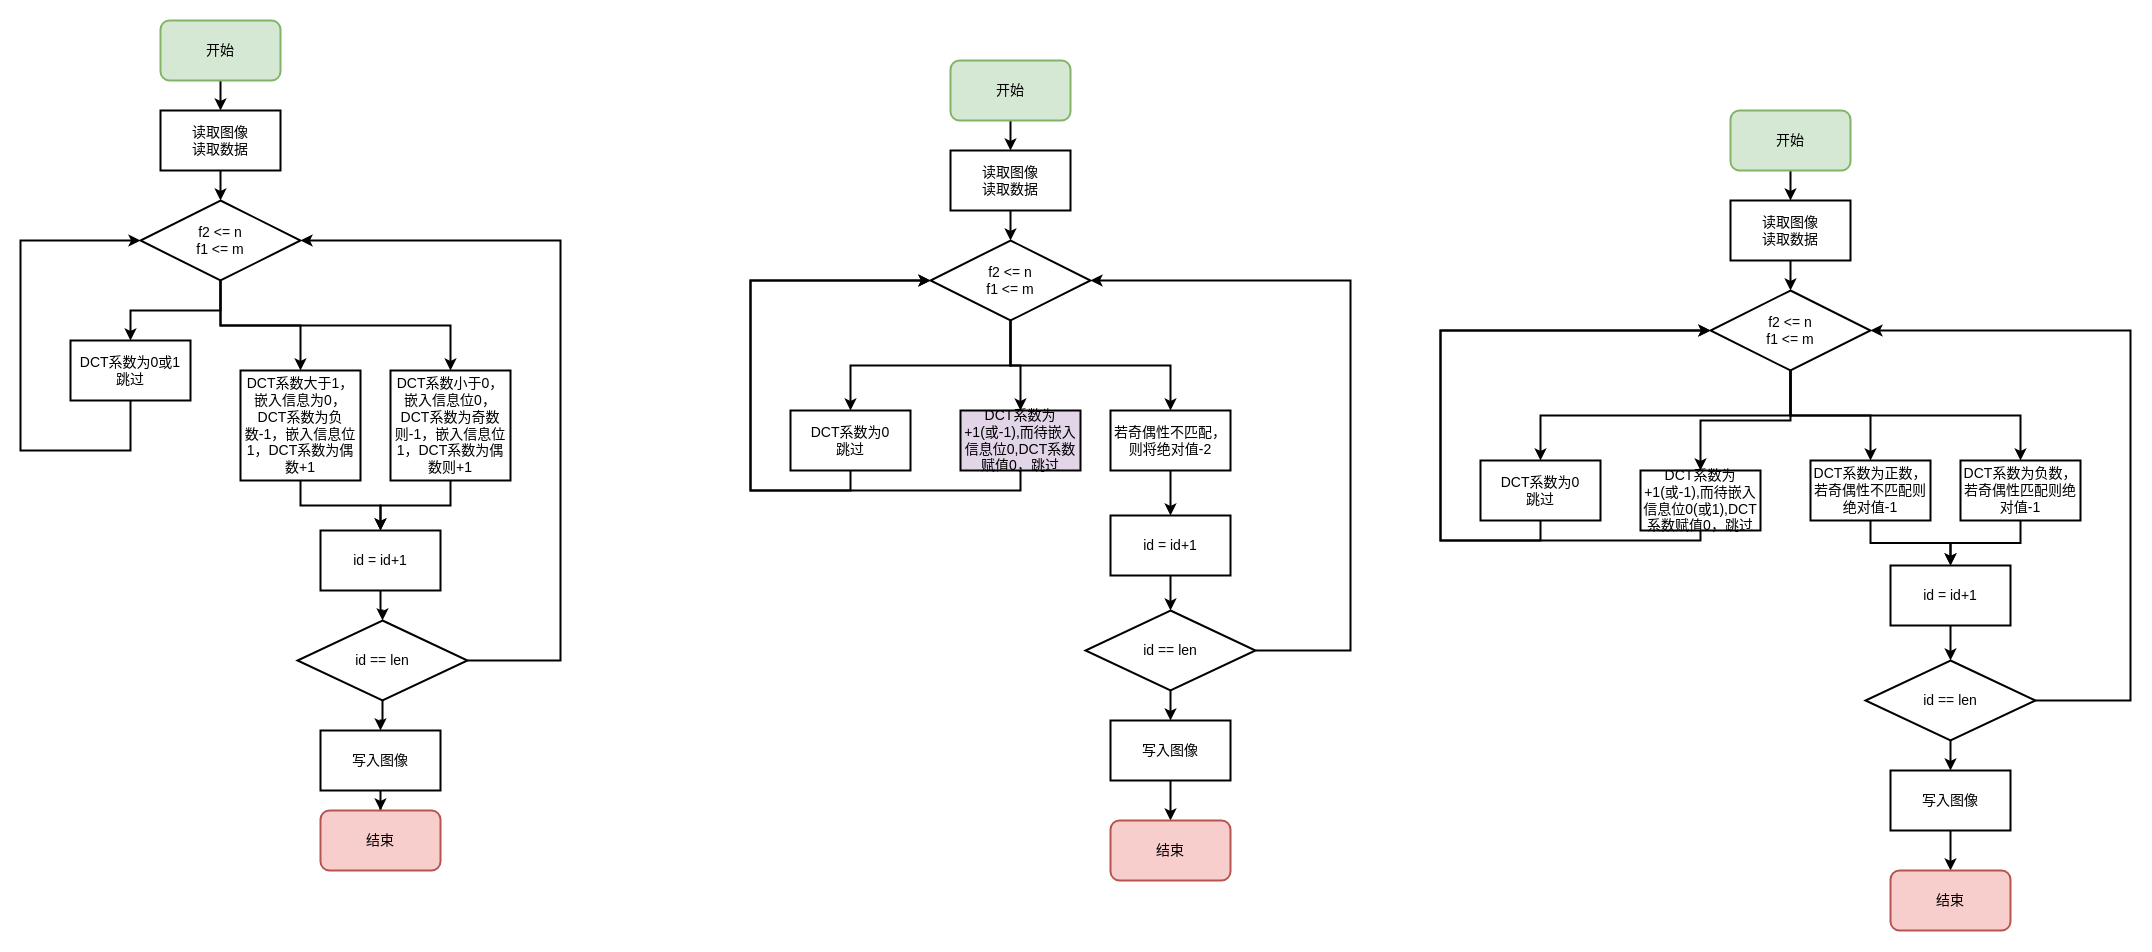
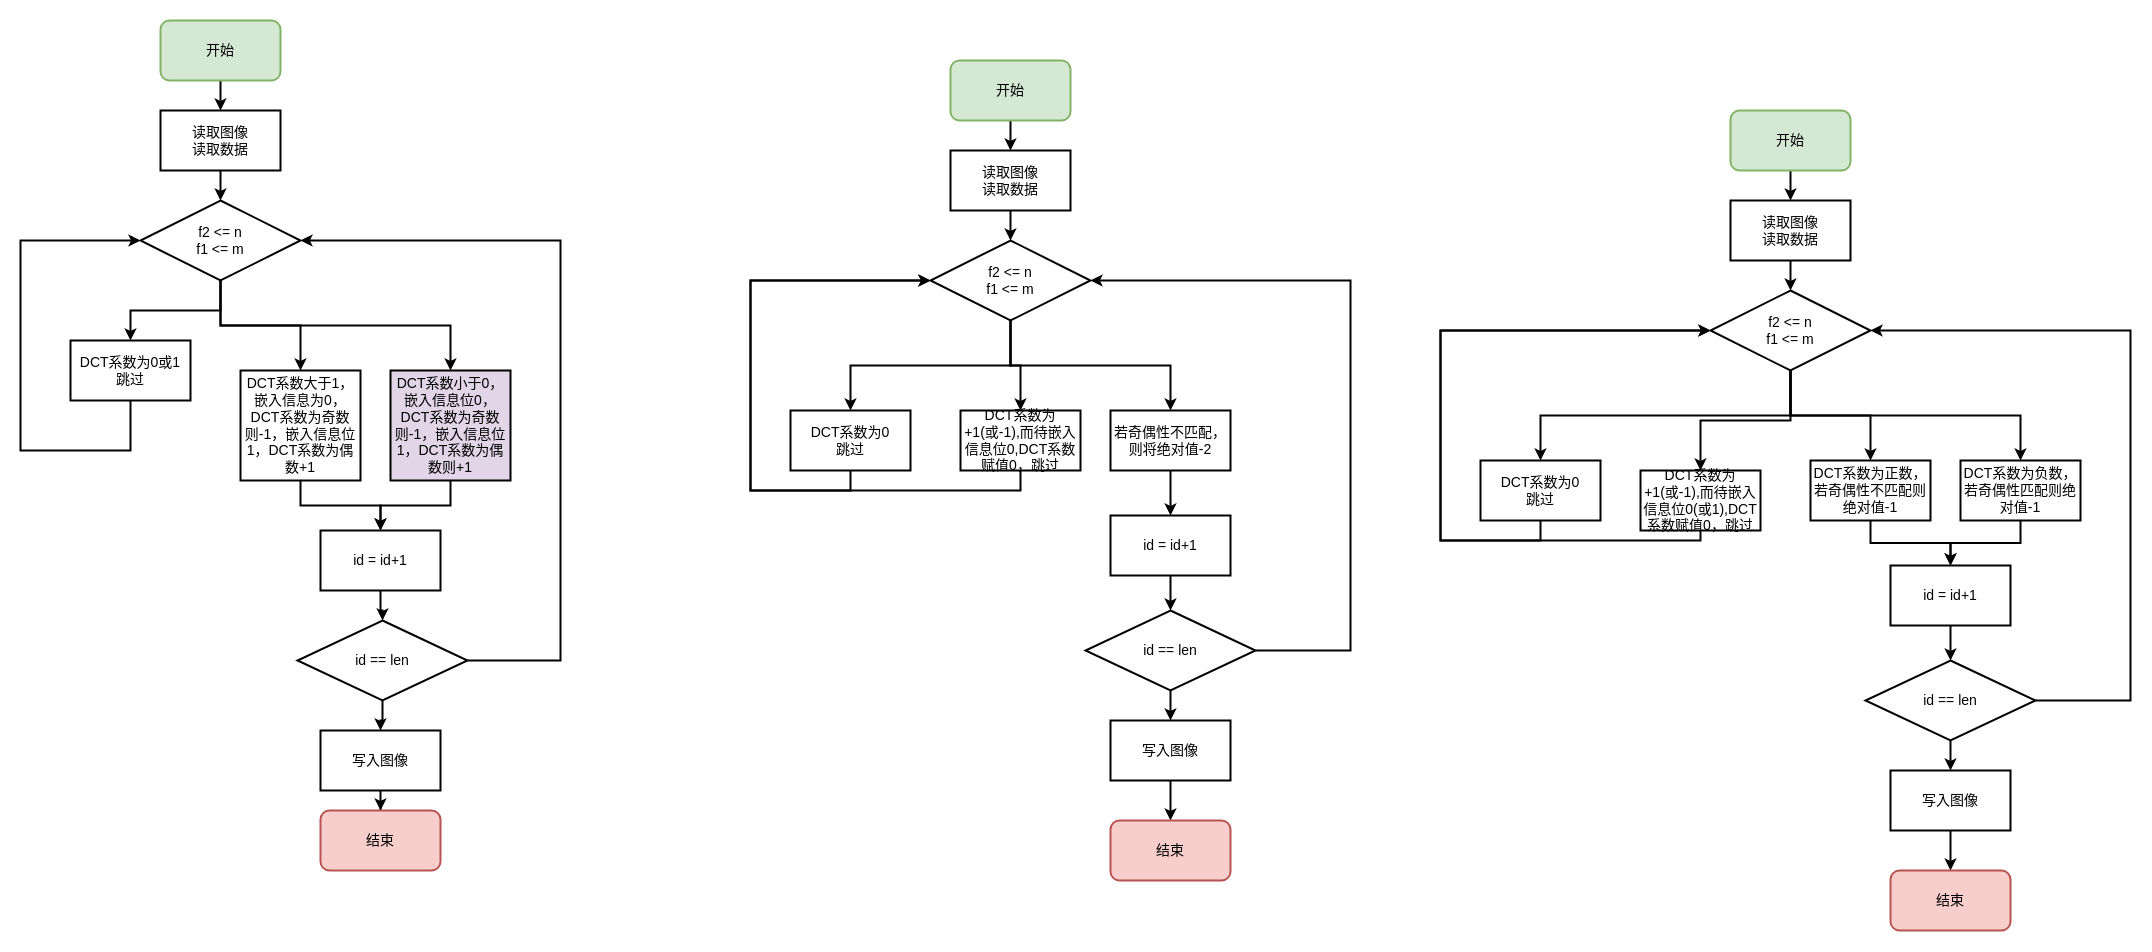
node "DCT系数大于1，嵌入信息为0，DCT系数为负数-1，嵌入信息位1，DCT系数为偶数+1": label "DCT系数大于1，嵌入信息为0，DCT系数为负数-1，嵌入信息位1，DCT系数为偶数+1" -> "DCT系数大于1，嵌入信息为0，DCT系数为奇数则-1，嵌入信息位1，DCT系数为偶数+1"
node "DCT系数小于0，嵌入信息位0，DCT系数为奇数则-1，嵌入信息位1，DCT系数为偶数则+1": fillcolor #ffffff -> #e1d5e7
node "DCT系数为+1(或-1),而待嵌入信息位0,DCT系数赋值0，跳过": fillcolor #e1d5e7 -> #ffffff
